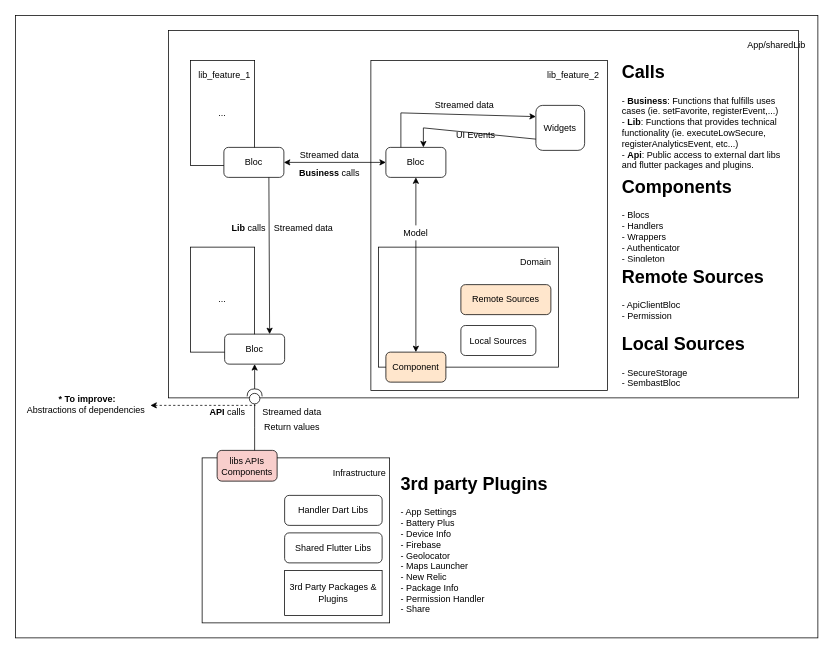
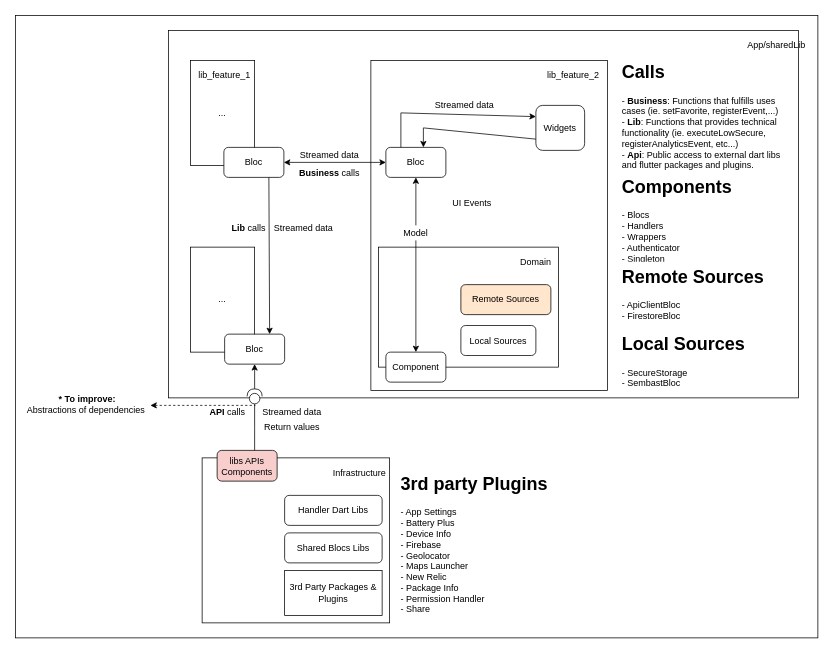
node "UI Events": moved (476, 135) -> (472, 203)
node "Remote Sources - ApiClientBloc - Permission": label "Remote Sources - ApiClientBloc - Permission" -> "Remote Sources - ApiClientBloc - FirestoreBloc"
node "Component": fillcolor #ffe6cc -> #ffffff
node "Shared Flutter Libs": label "Shared Flutter Libs" -> "Shared Blocs Libs"
